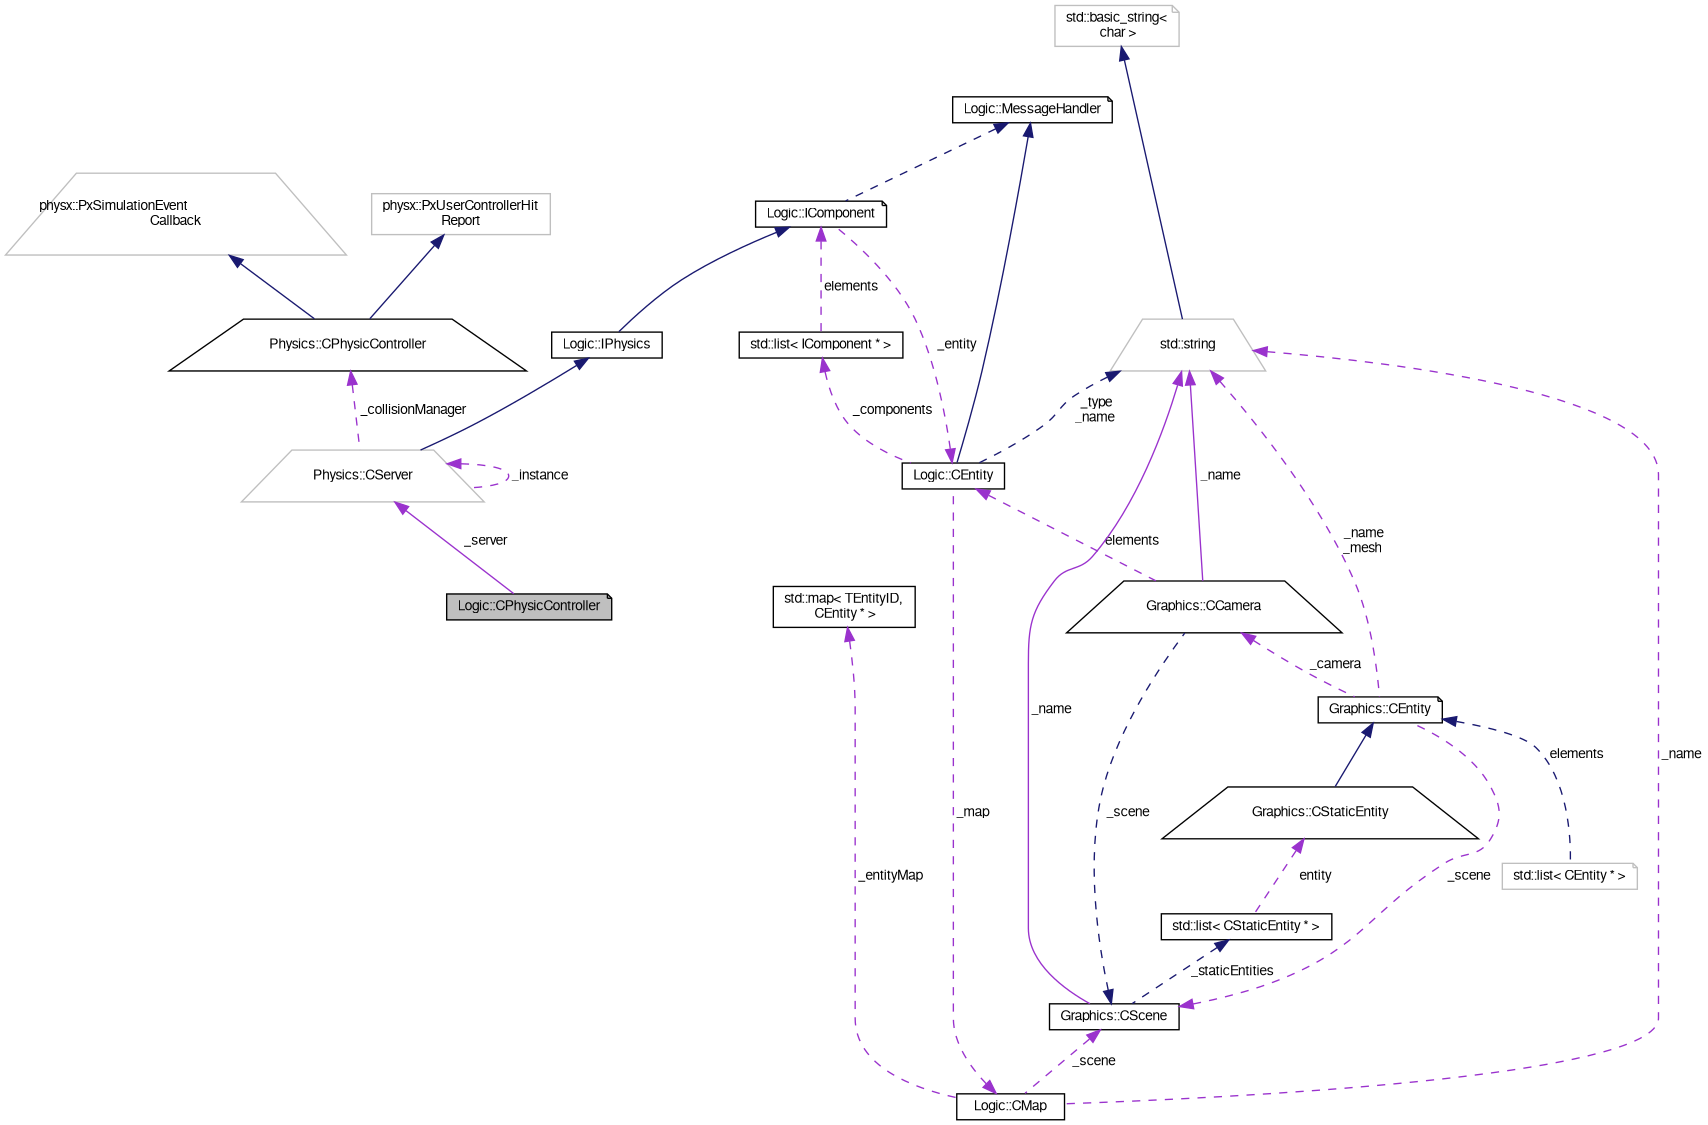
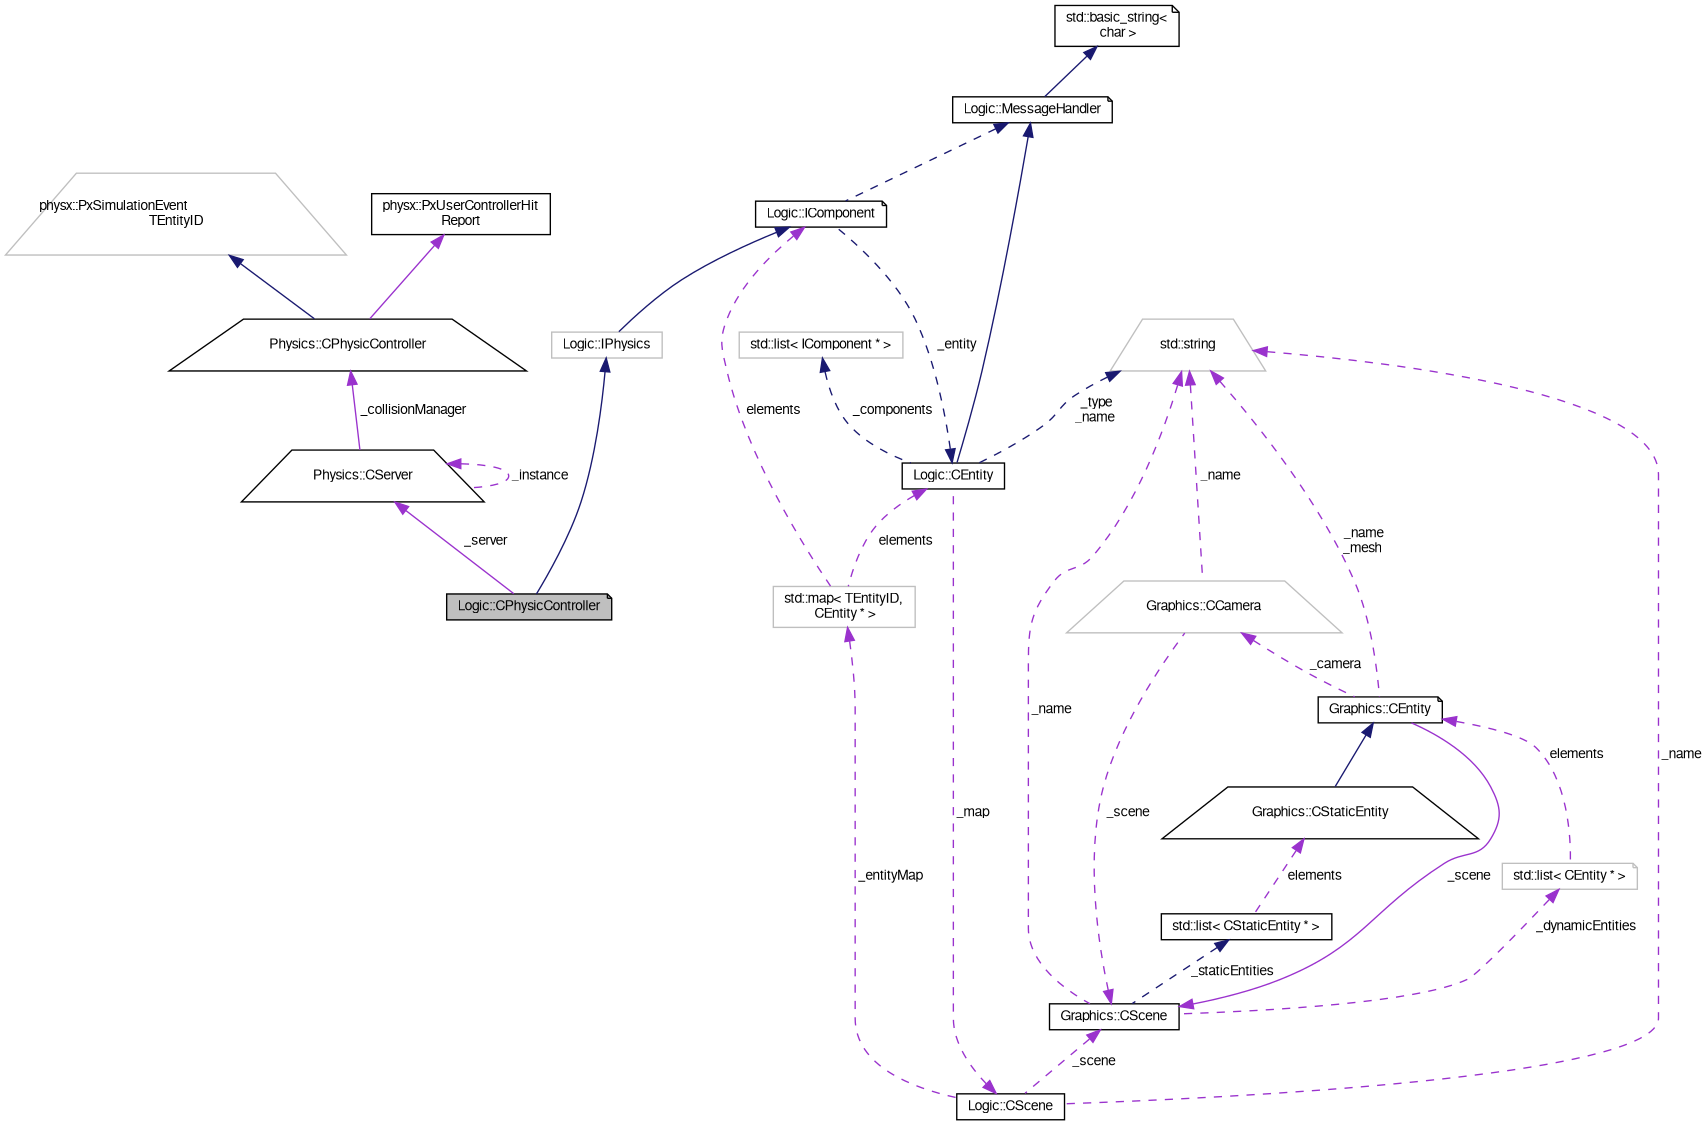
node "std::basic_string< char >": color grey75 -> black
edge "std::string" -> "std::basic_string< char >": now "Logic::MessageHandler" -> "std::basic_string< char >"
node "physx::PxSimulationEvent Callback": label "physx::PxSimulationEvent Callback" -> "physx::PxSimulationEvent TEntityID"
node "physx::PxUserControllerHit Report": color grey75 -> black
edge "Physics::CPhysicController" -> "physx::PxUserControllerHit Report": color midnightblue -> darkorchid3
edge "std::list< IComponent * >" -> "Logic::IComponent": now "std::map< TEntityID, CEntity * >" -> "Logic::IComponent"
edge "Logic::IComponent" -> "Logic::CEntity": color darkorchid3 -> midnightblue
node "Logic::IPhysics": color black -> grey75
node "std::list< IComponent * >": color black -> grey75
edge "Physics::CServer" -> "Logic::IPhysics": now "Logic::CPhysicController" -> "Logic::IPhysics"
edge "Physics::CServer" -> "Physics::CPhysicController": style dashed -> solid
edge "Logic::CEntity" -> "std::list< IComponent * >": color darkorchid3 -> midnightblue
node "Physics::CServer": color grey75 -> black
edge "Graphics::CCamera" -> "std::string": style solid -> dashed
edge "Graphics::CCamera" -> "Logic::CEntity": now "std::map< TEntityID, CEntity * >" -> "Logic::CEntity"
node "std::map< TEntityID, CEntity * >": color black -> grey75
node "Graphics::CCamera": color black -> grey75
edge "Graphics::CScene" -> "std::string": style solid -> dashed
edge "std::list< CEntity * >" -> "Graphics::CEntity": color midnightblue -> darkorchid3
edge "Graphics::CCamera" -> "Graphics::CScene": color midnightblue -> darkorchid3
edge "std::list< CStaticEntity * >" -> "Graphics::CStaticEntity": label " entity" -> " elements"
edge "Graphics::CEntity" -> "Graphics::CScene": style dashed -> solid
edge "Graphics::CScene" -> "std::list< CEntity * >": added, label "_dynamicEntities"
node "Logic::CMap": label "Logic::CMap" -> "Logic::CScene"
